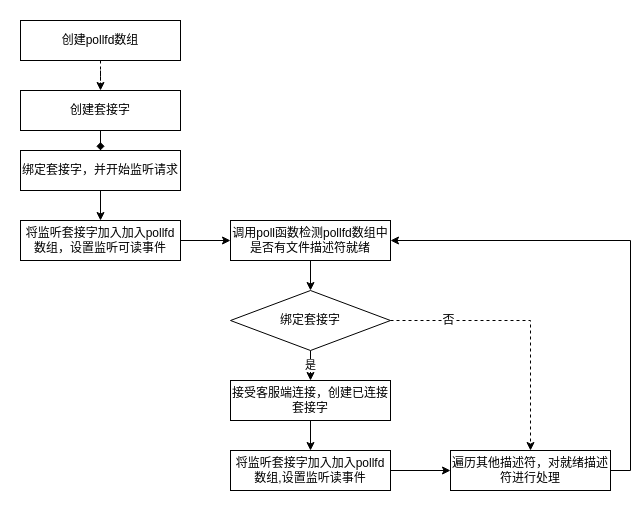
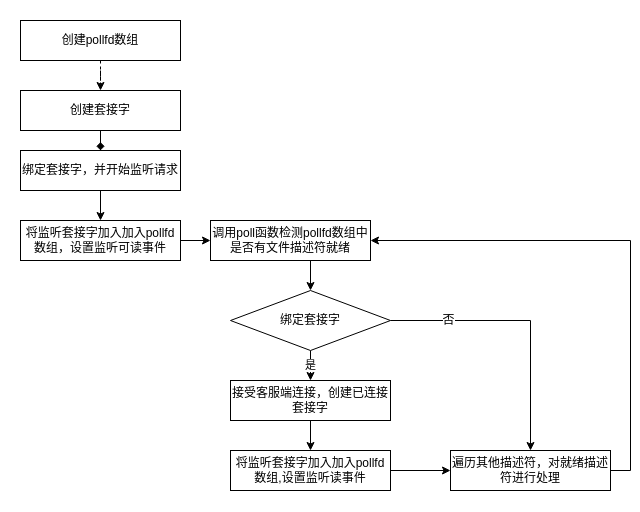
node "调用poll函数检测pollfd数组中是否有文件描述符就绪": moved (311, 241) -> (291, 241)
edge "绑定套接字" -> "遍历其他描述符，对就绪描述符进行处理": style dashed -> solid
